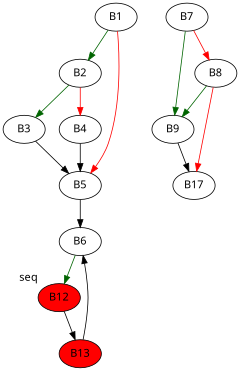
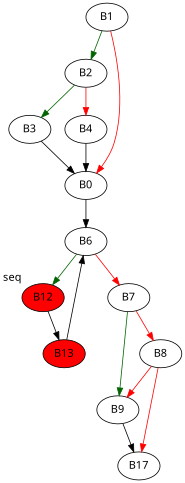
edge "B8" -> "B9": color darkgreen -> red
node "B5": label "B5" -> "B0"
edge "B6" -> "B7": added
